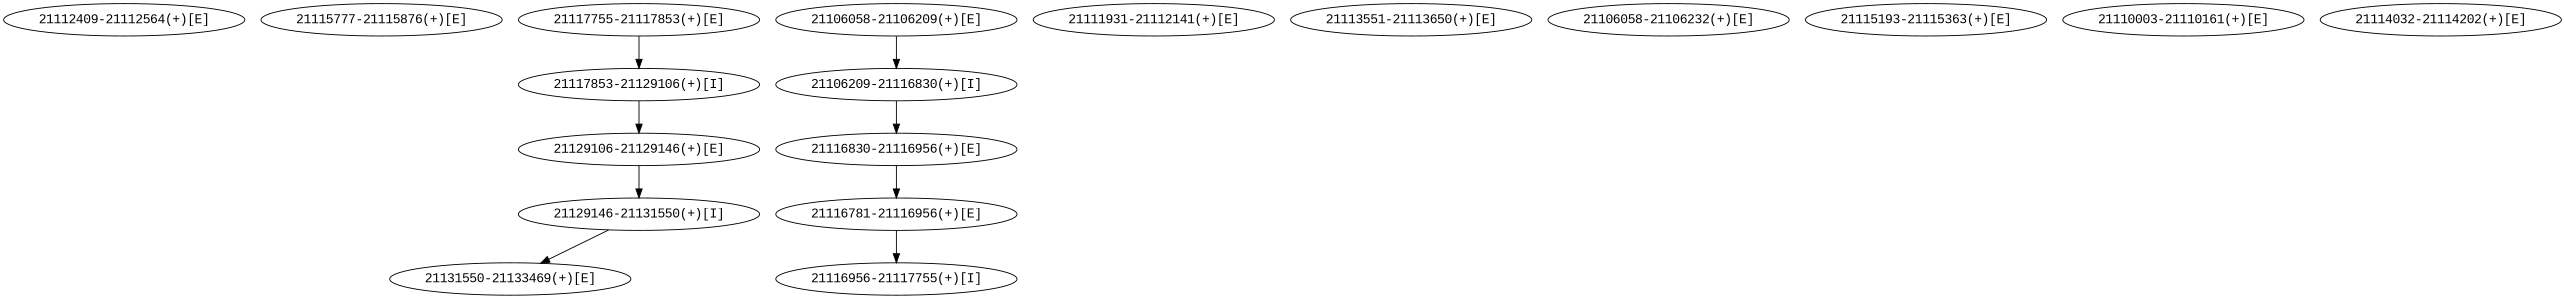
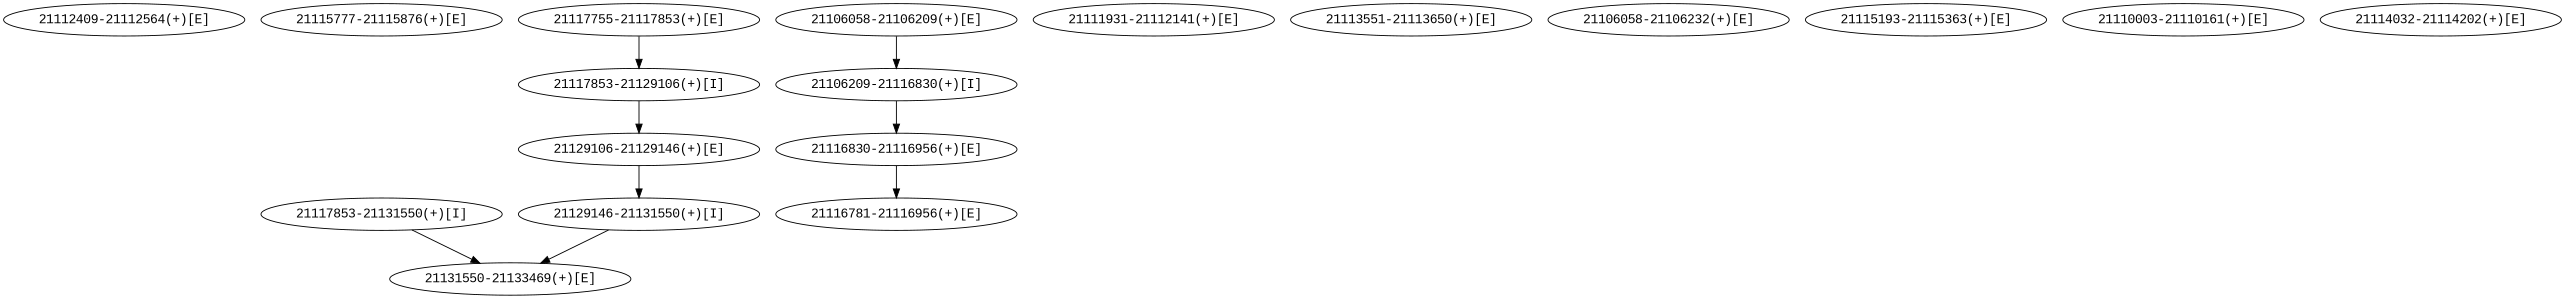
node "21117853-21131550(+)[I]": added
node "21116956-21117755(+)[I]": removed
